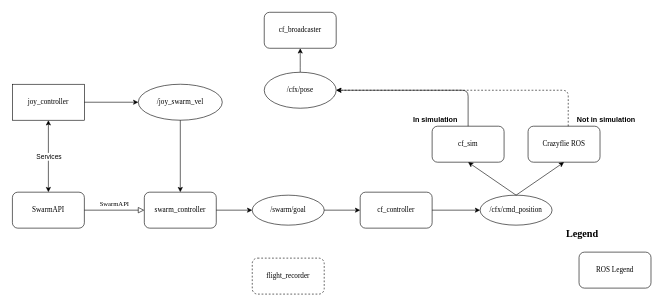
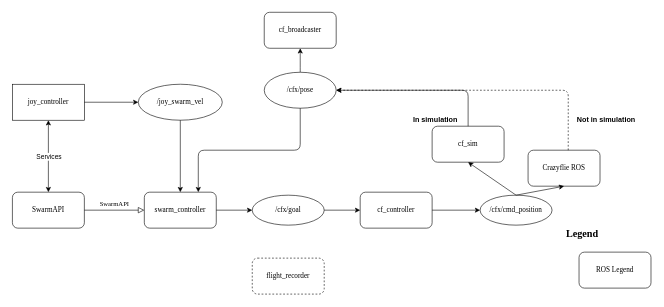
node "Crazyflie ROS": moved (564, 144) -> (564, 168)
edge "/cfx/pose" -> "swarm_controller": added
node "/swarm/goal": label "/swarm/goal" -> "/cfx/goal"
